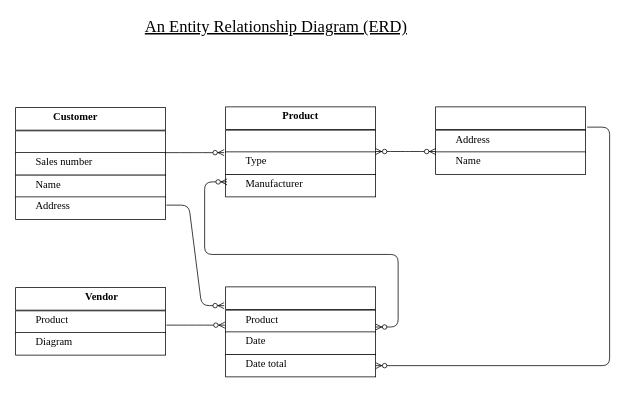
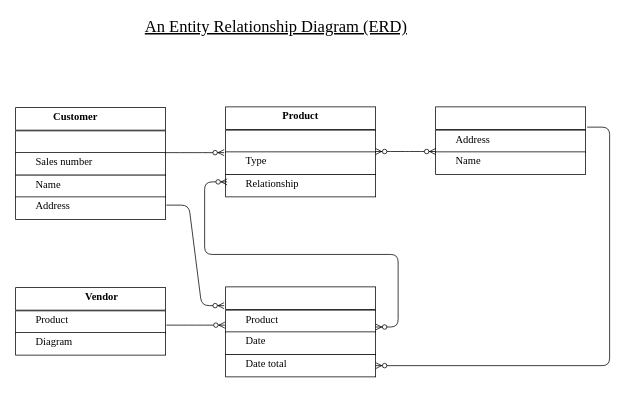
node "Manufacturer": label "Manufacturer" -> "Relationship"
